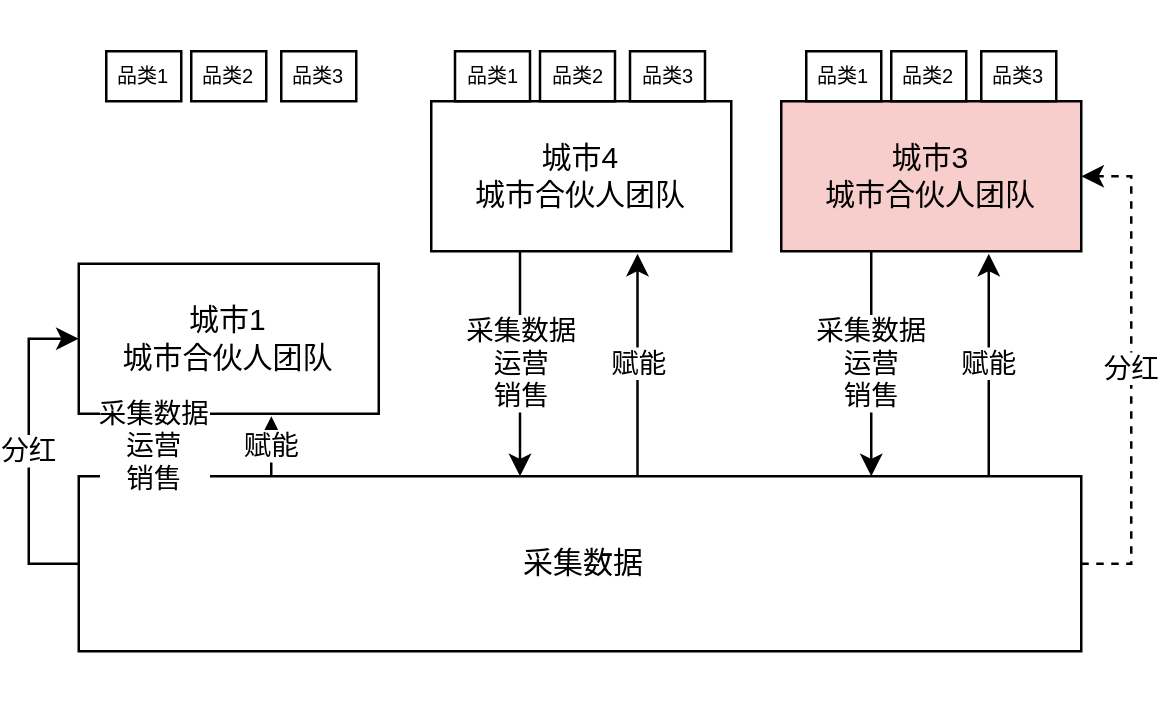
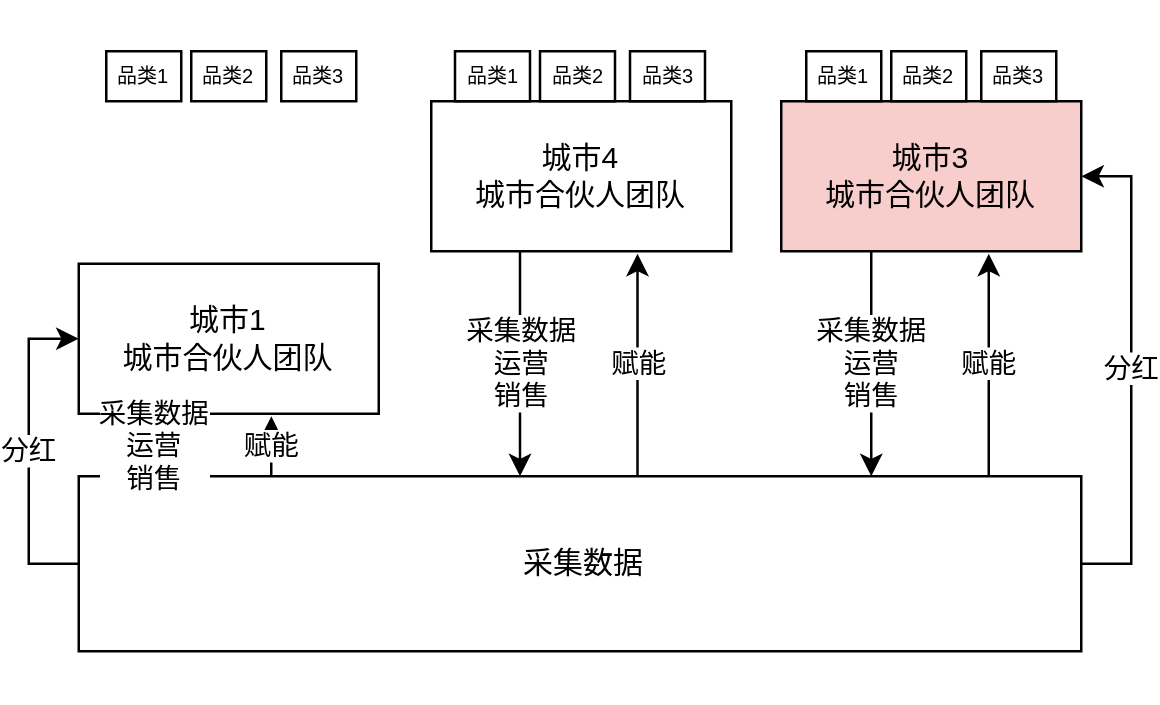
edge "采集数据" -> "城市3 城市合伙人团队": style dashed -> solid
